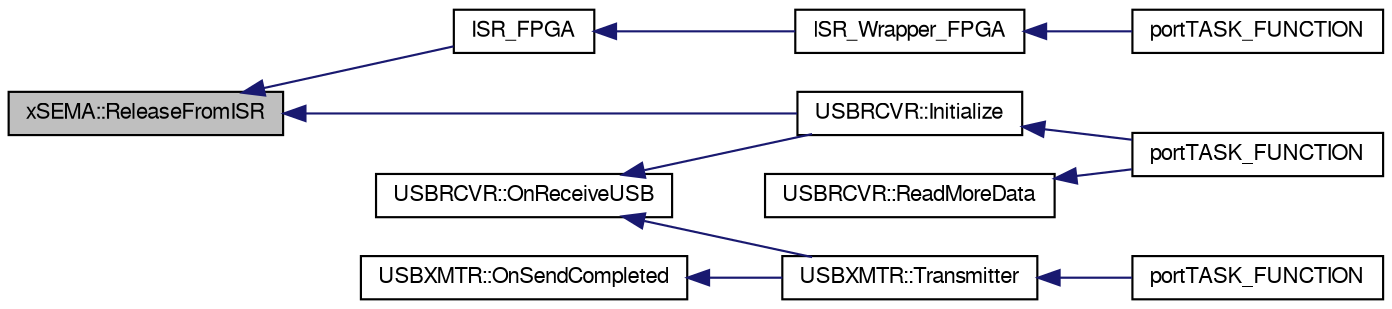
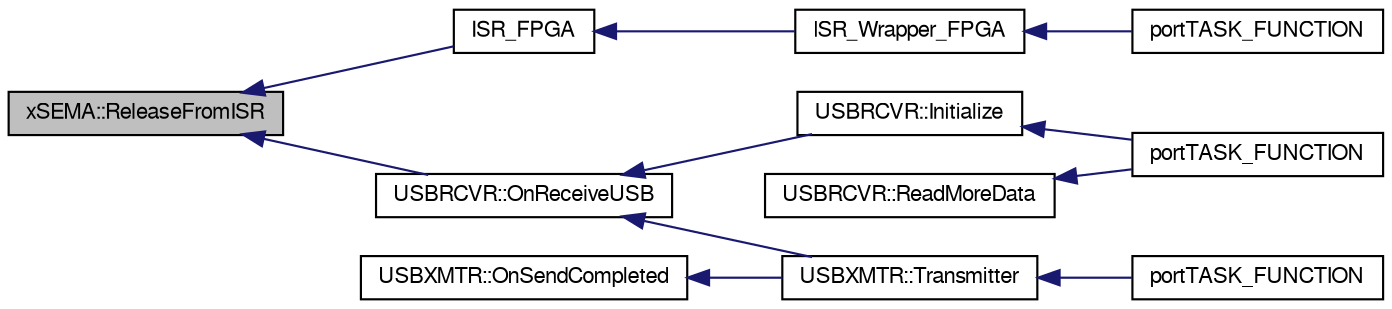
edge "USBRCVR::Initialize" -> "xSEMA::ReleaseFromISR": now "USBRCVR::OnReceiveUSB" -> "xSEMA::ReleaseFromISR"
